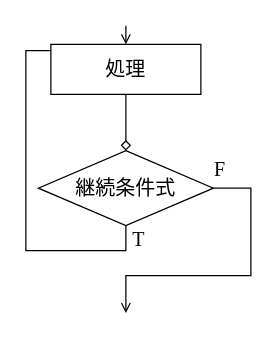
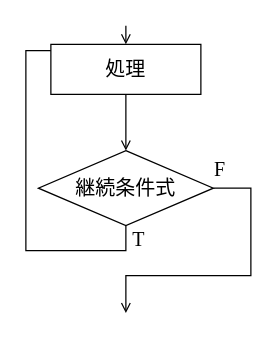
edge "処理" -> "継続条件式": arrowhead diamond -> open
